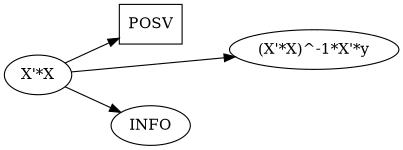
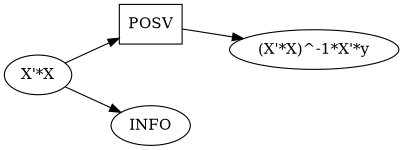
edge "X'*X" -> "(X'*X)^-1*X'*y": now "POSV" -> "(X'*X)^-1*X'*y"
